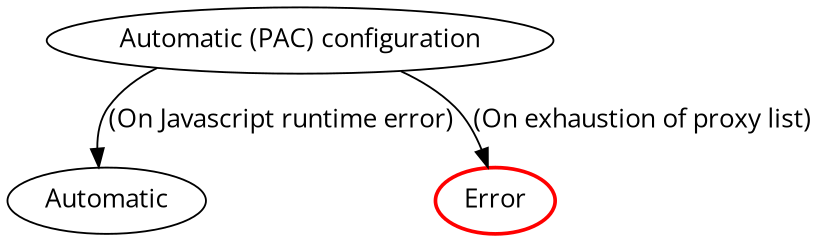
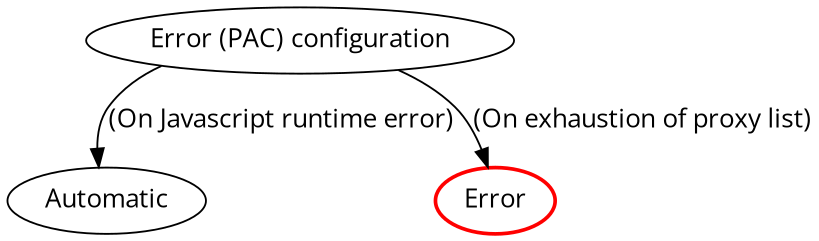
node "Automatic (PAC) configuration": label "Automatic (PAC) configuration" -> "Error (PAC) configuration"
